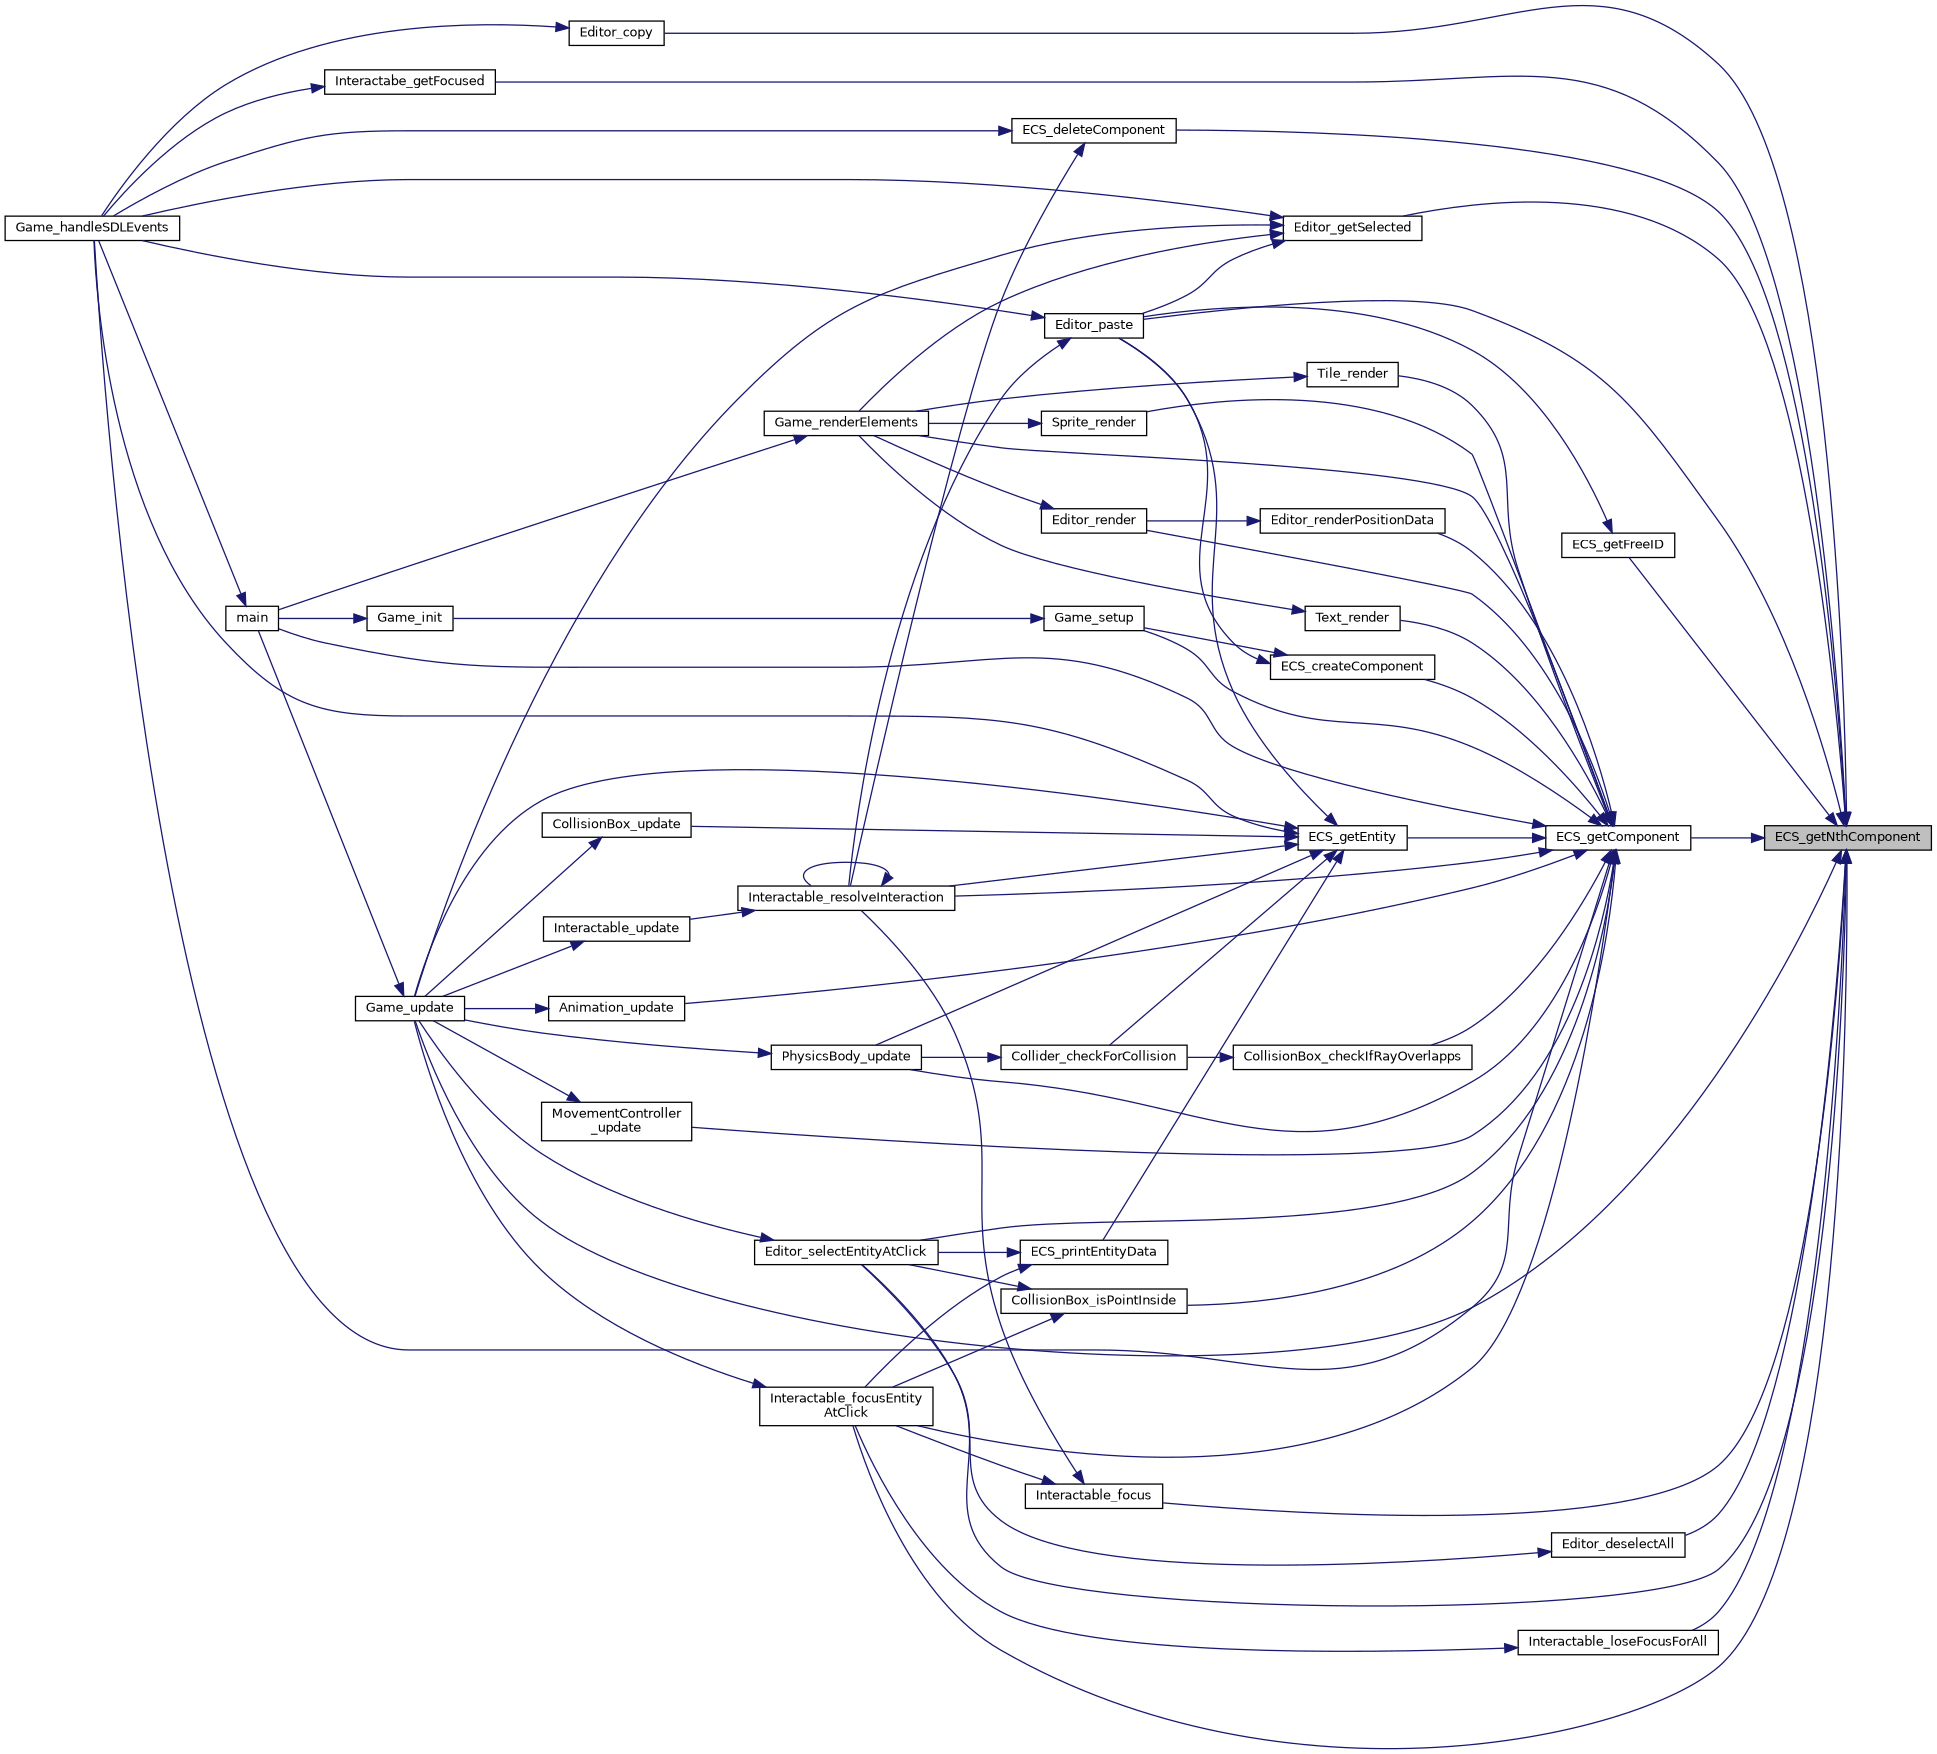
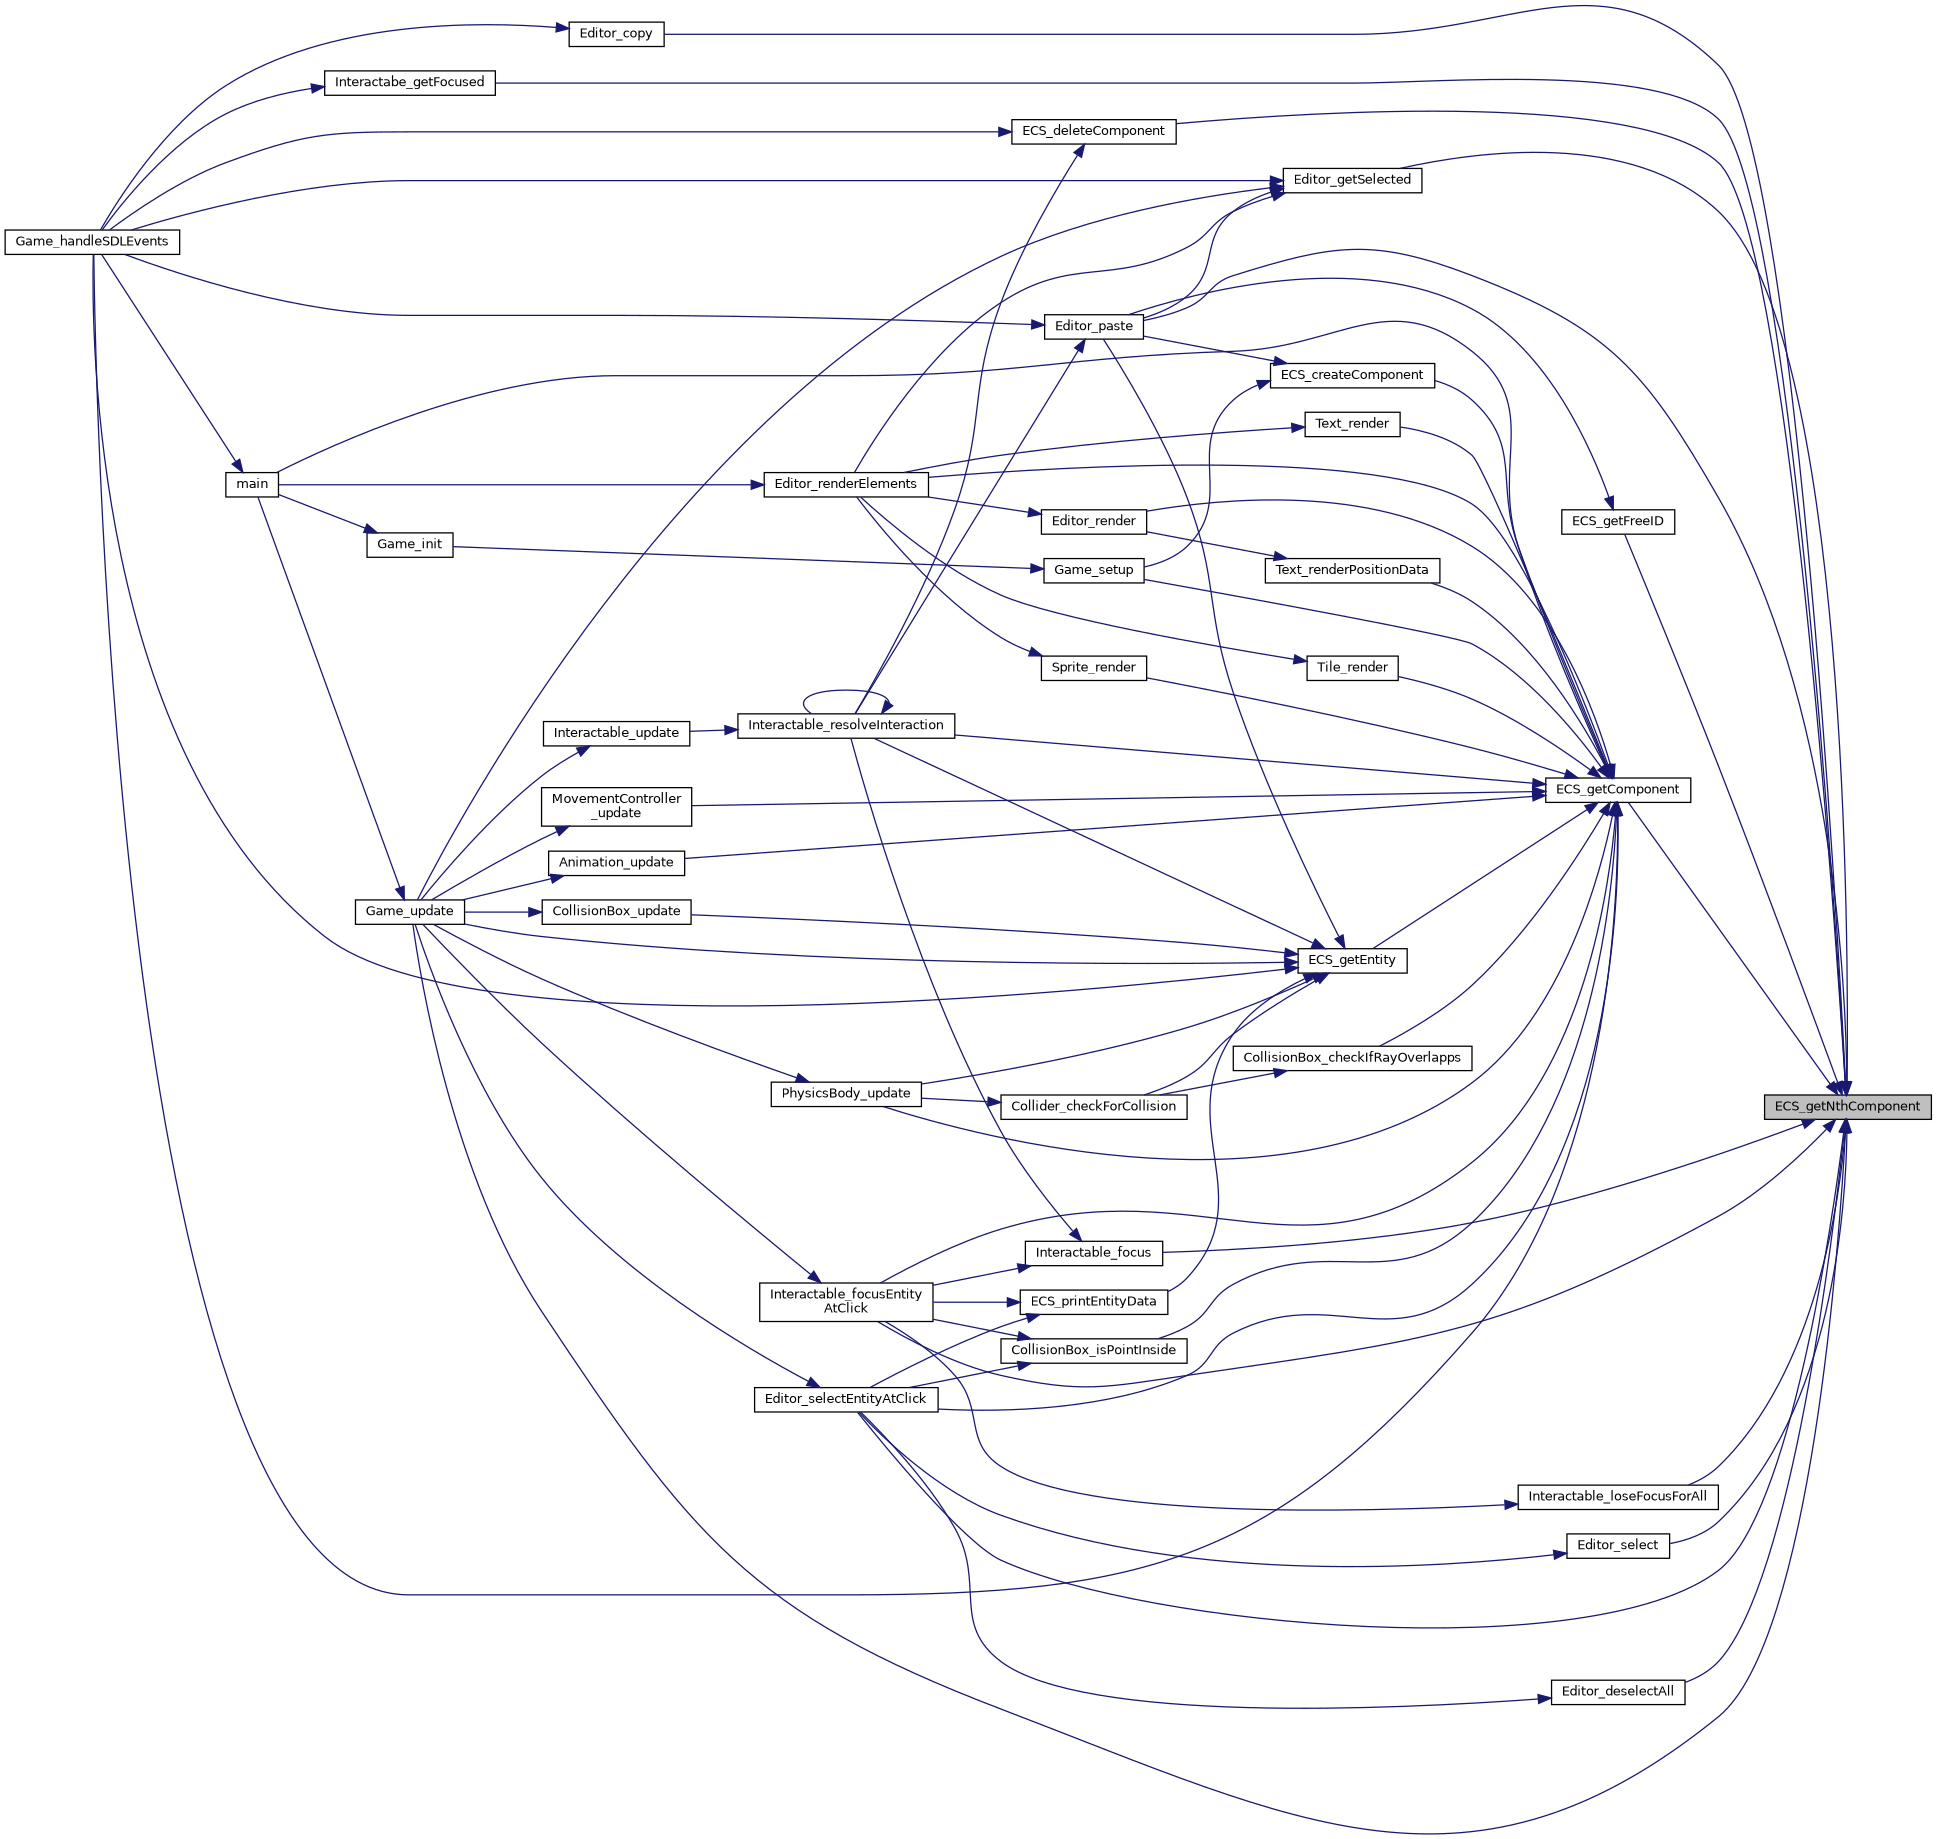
node "Game_renderElements": label "Game_renderElements" -> "Editor_renderElements"
node "Editor_renderPositionData": label "Editor_renderPositionData" -> "Text_renderPositionData"
node "Editor_select": added
